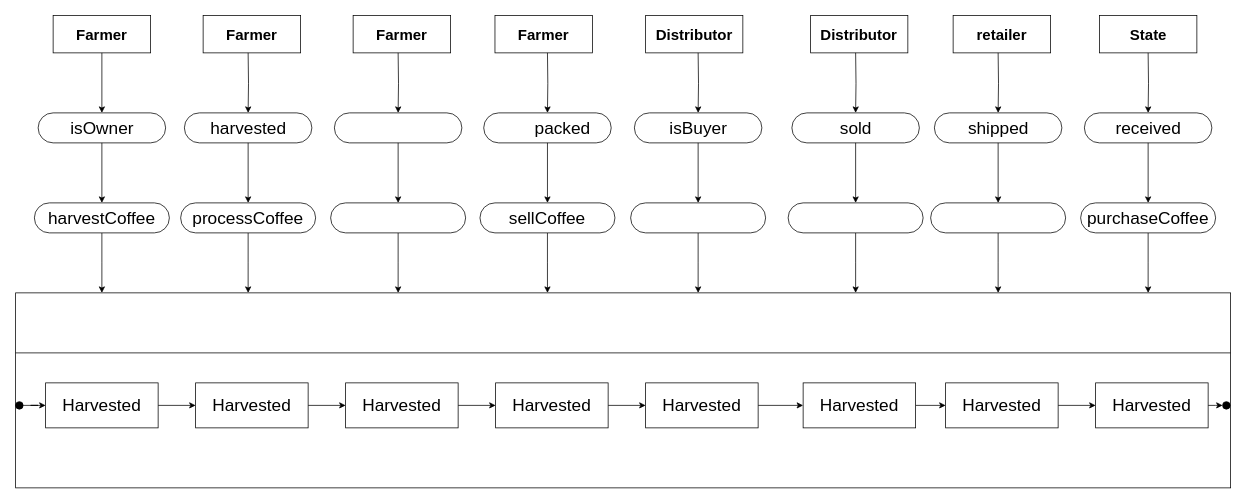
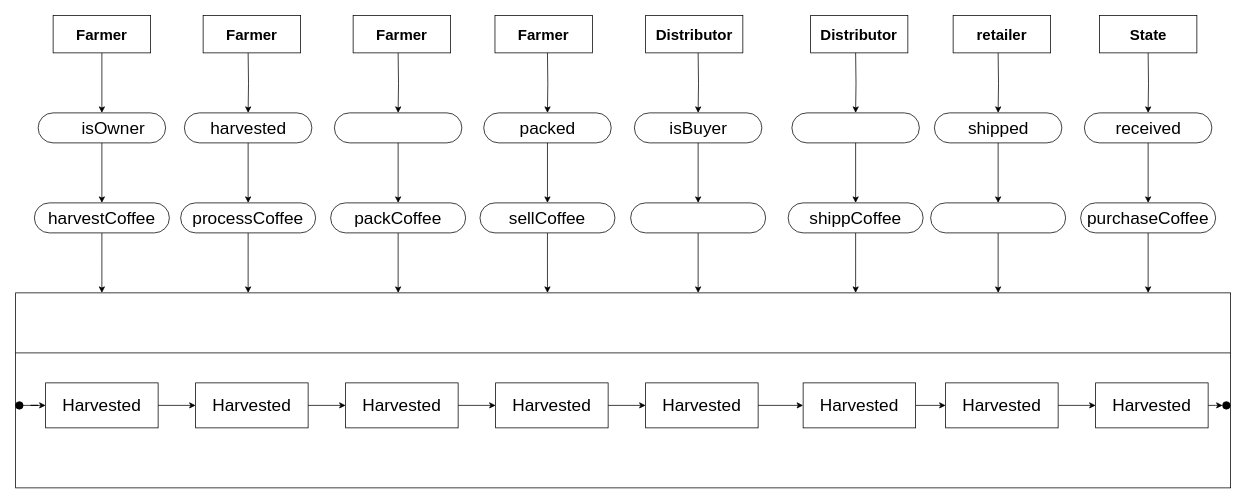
node "isOwner": moved (102, 128) -> (113, 128)
node "packed": moved (562, 128) -> (547, 128)
node "sold": removed
node "packCoffee": added
node "shippCoffee": added
